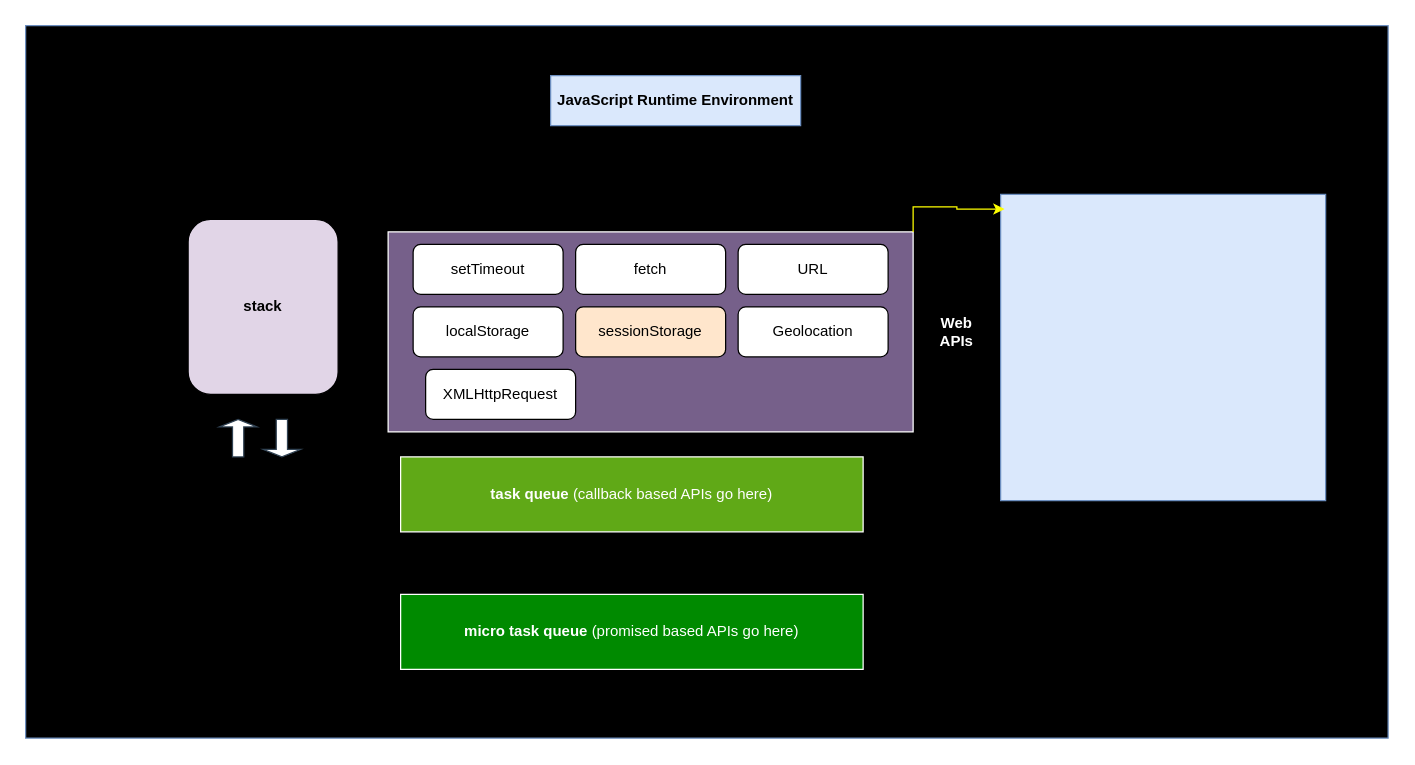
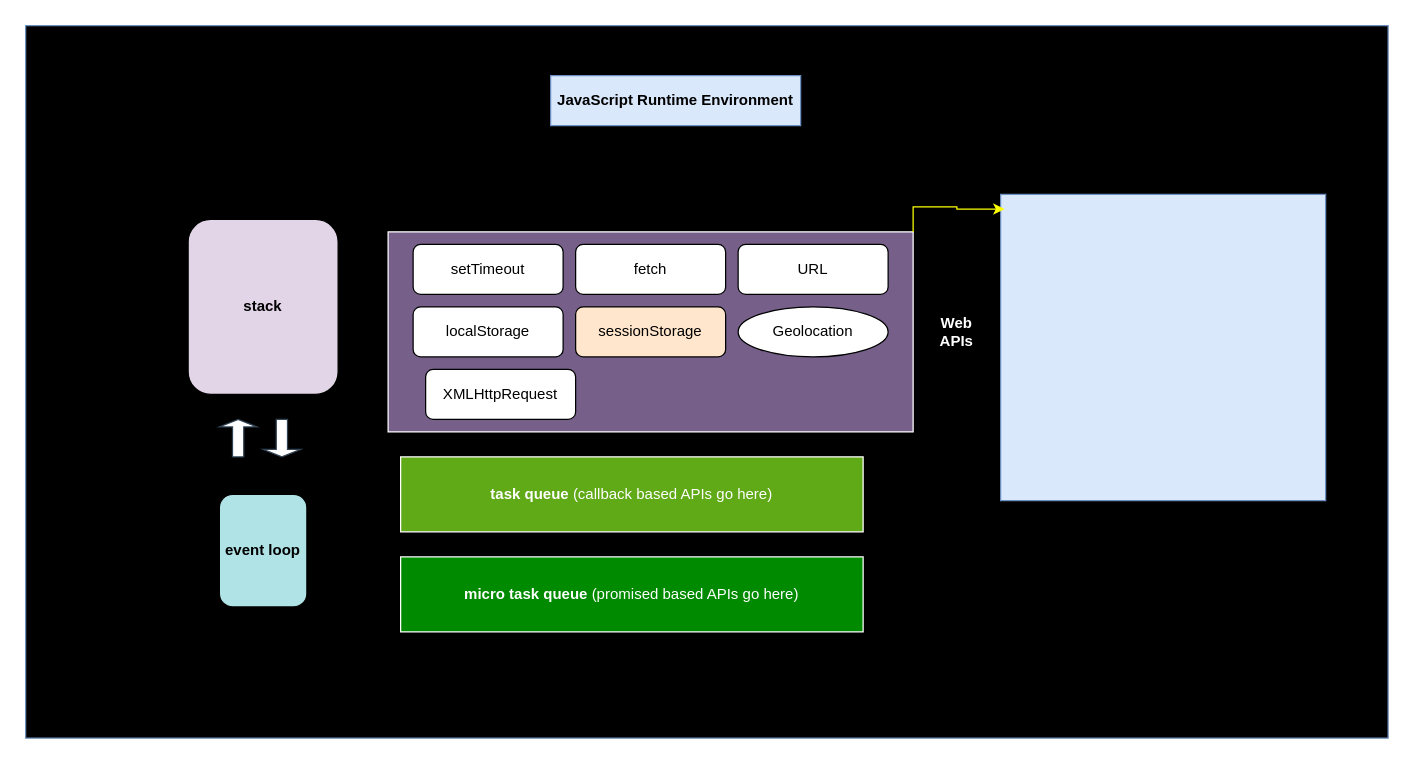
node "Geolocation": shape rounded rectangle -> ellipse
node "event loop": added
node "micro task queue (promised based APIs go here)": moved (632, 632) -> (632, 594)
